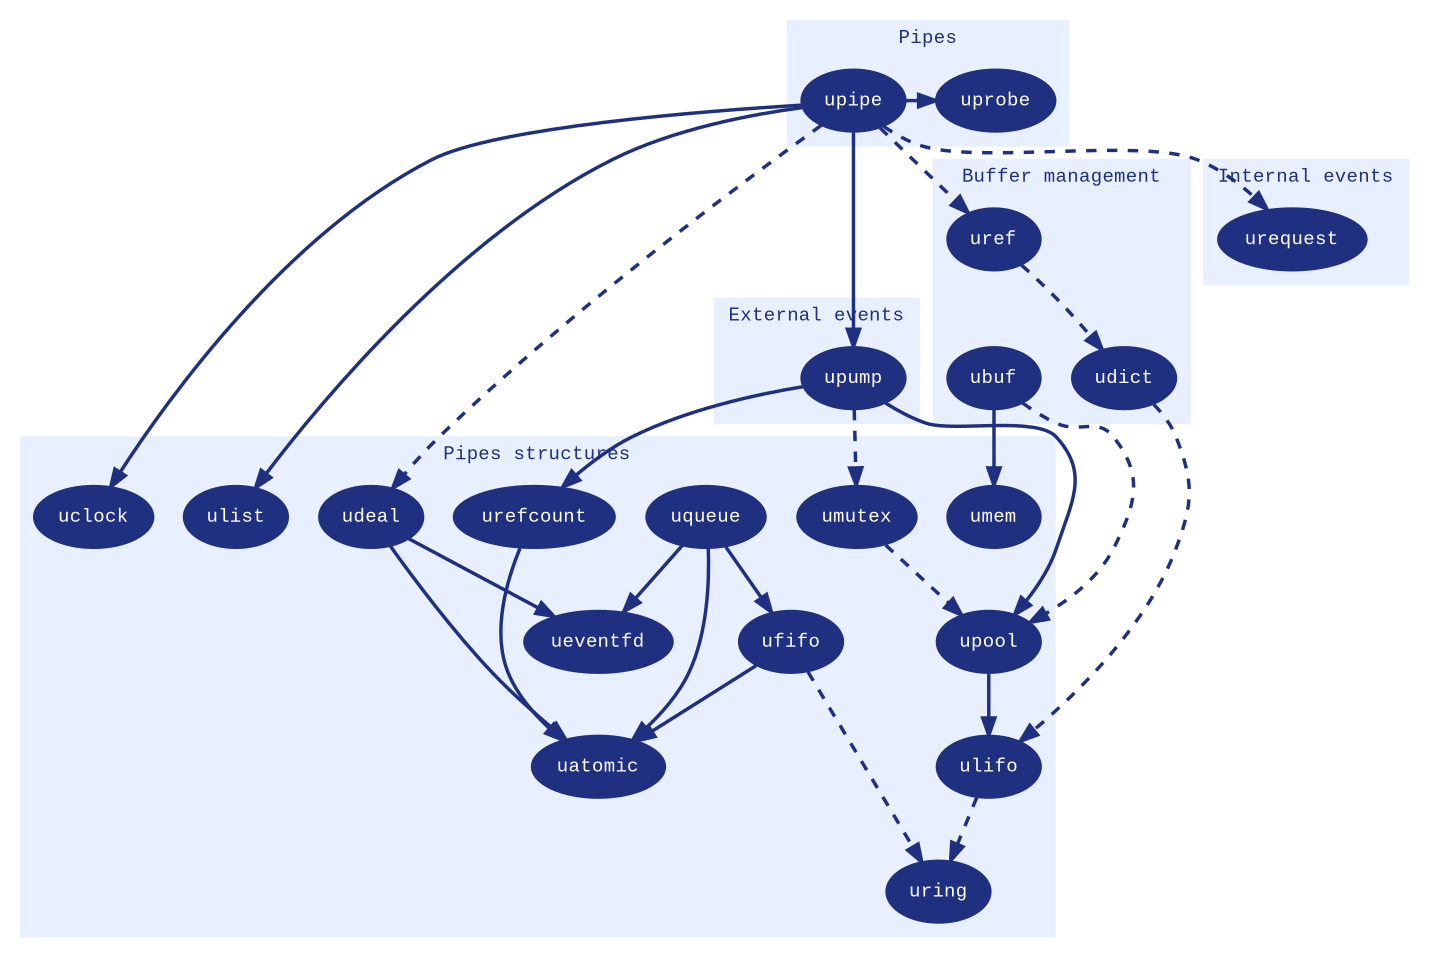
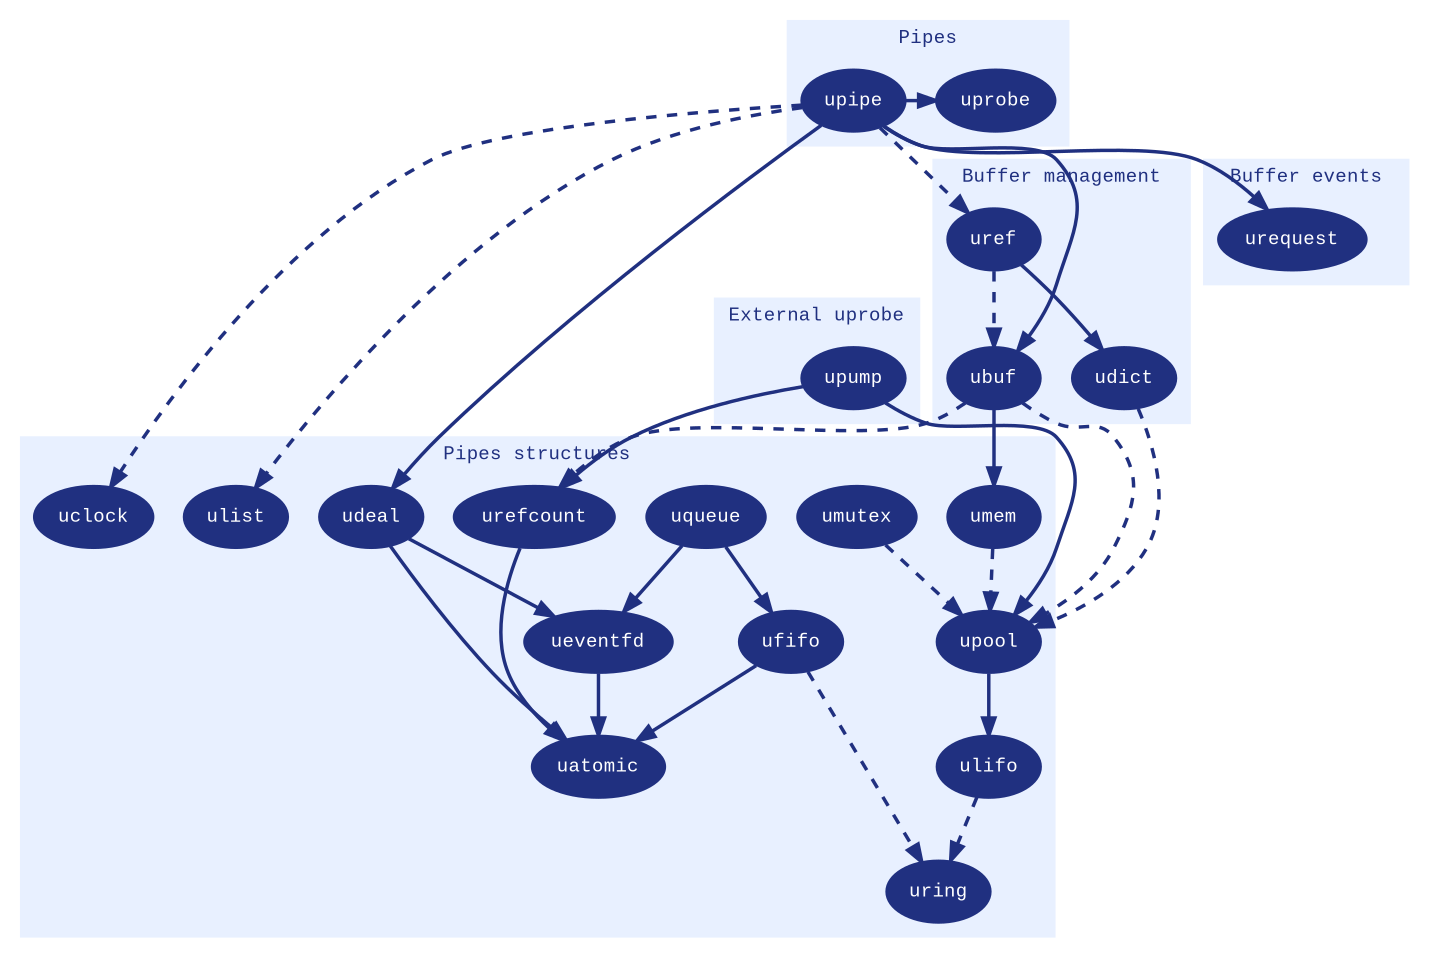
edge "upipe" -> "urequest": style dashed -> solid
cluster "Internal events": label "Internal events" -> "Buffer events"
edge "upipe" -> "uclock": style solid -> dashed
edge "upipe" -> "upump": now "upipe" -> "ubuf"
edge "upipe" -> "ulist": style solid -> dashed
edge "upipe" -> "udeal": style dashed -> solid
edge "uref" -> "udict": style dashed -> solid
edge "uref" -> "ubuf": added
cluster "External events": label "External events" -> "External uprobe"
edge "ubuf" -> "urefcount": added
edge "upump" -> "umutex": removed
edge "umem" -> "upool": added
edge "udict" -> "ulifo": now "udict" -> "upool"
edge "uqueue" -> "uatomic": now "ueventfd" -> "uatomic"
